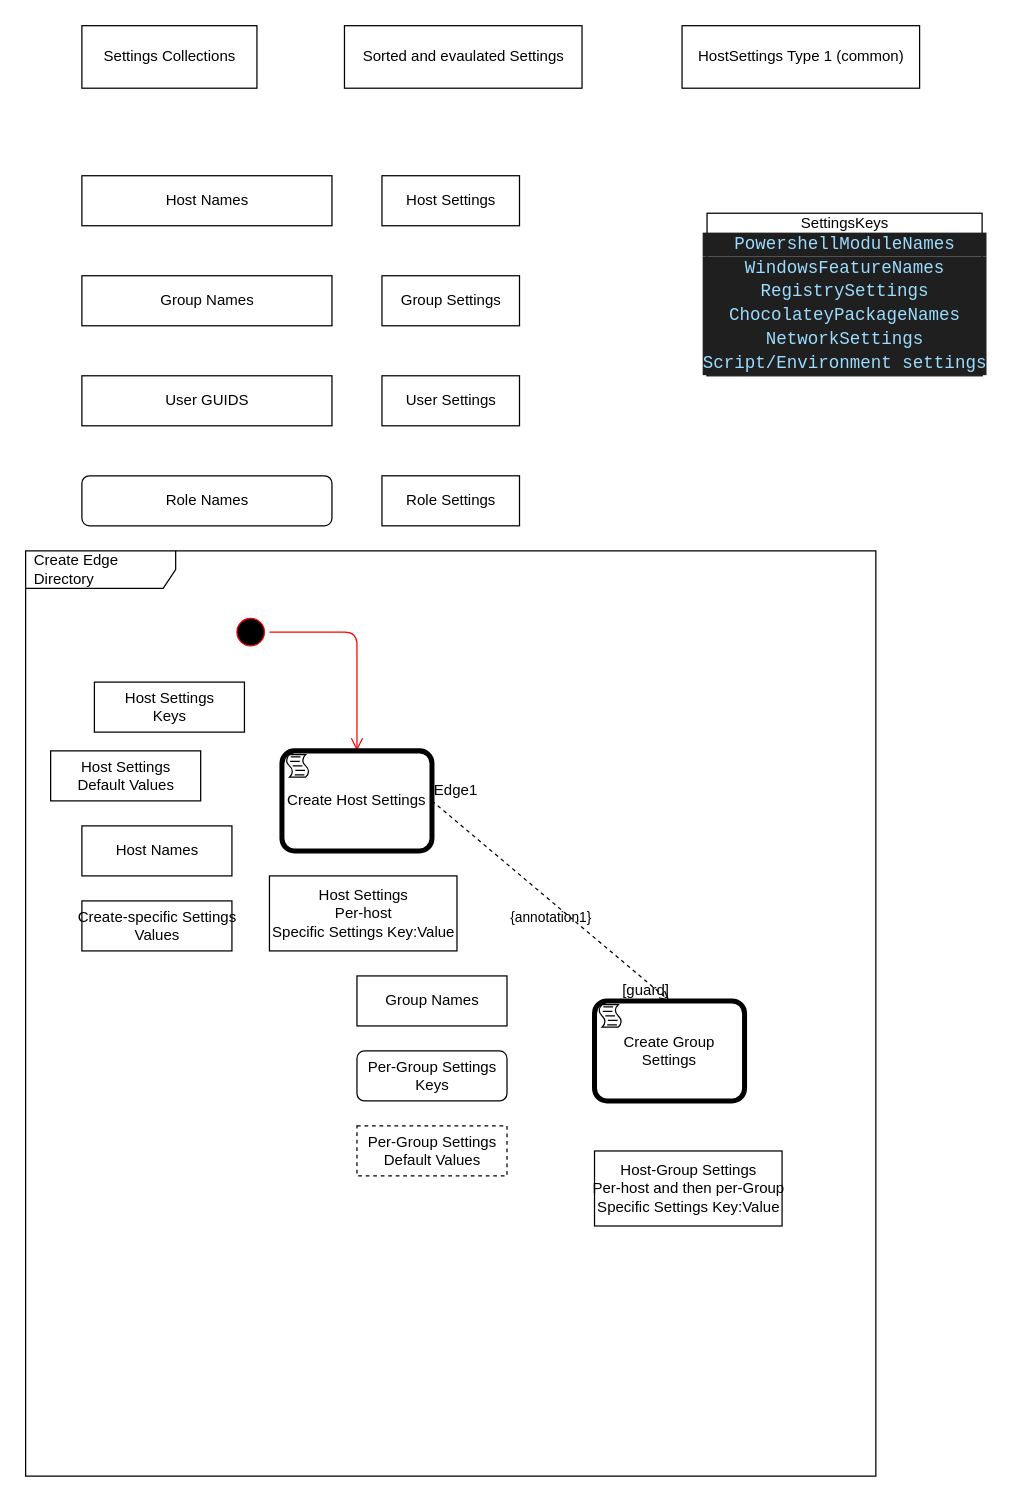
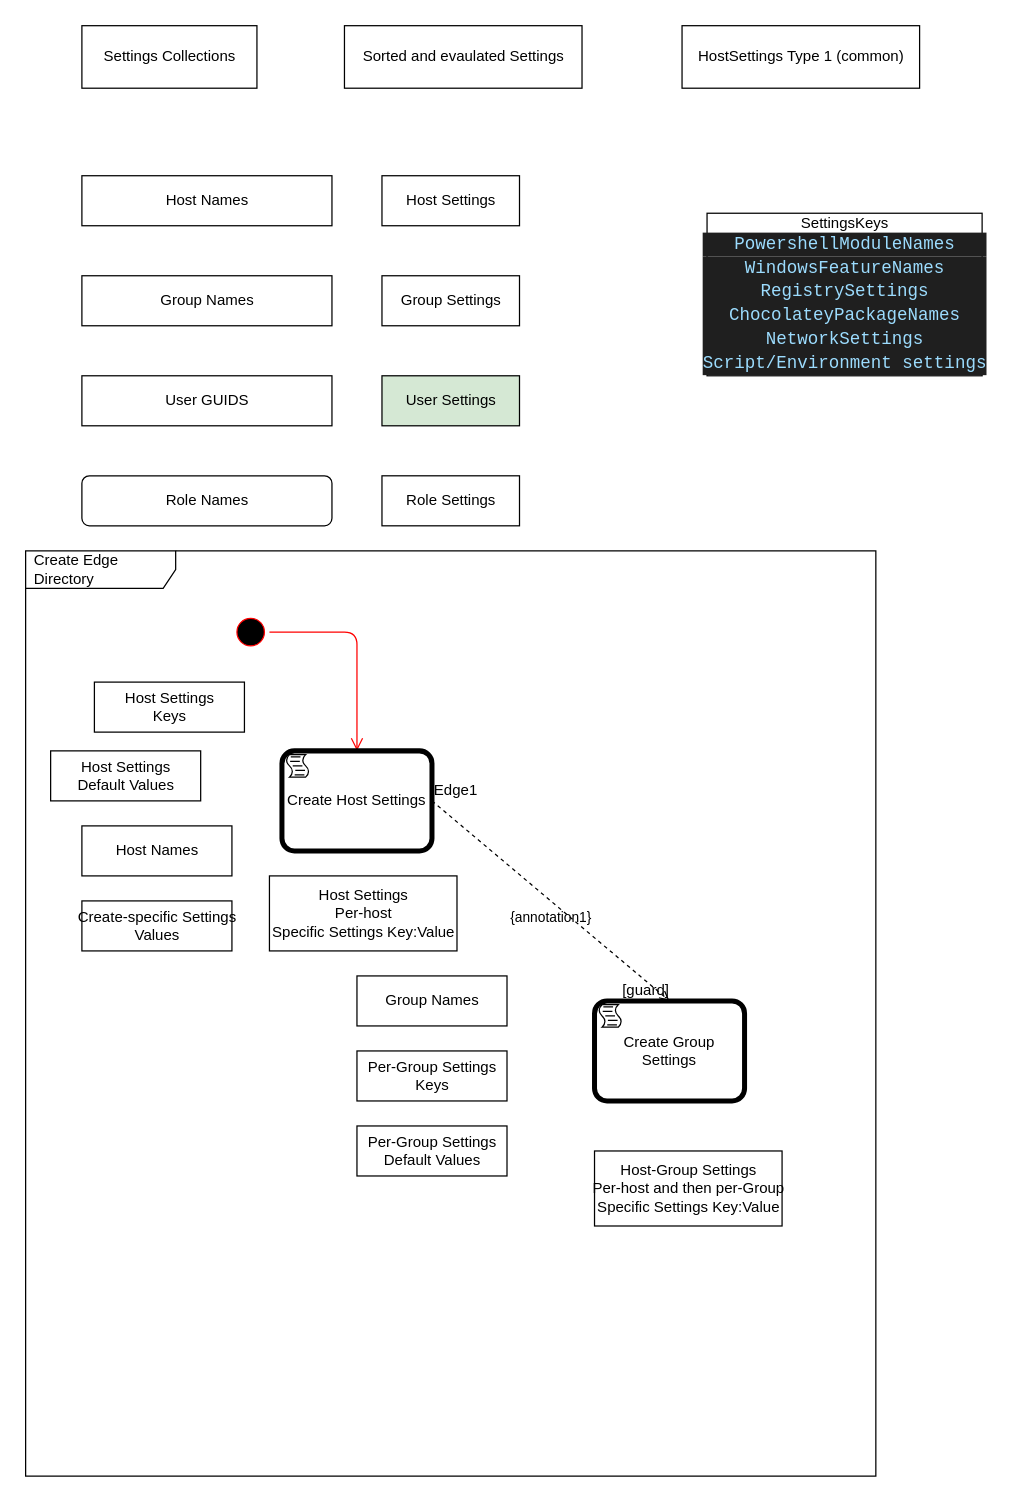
node "User Settings": fillcolor #ffffff -> #d5e8d4
node "Per-Group Settings Keys": shape rounded rectangle -> rectangle
node "Per-Group Settings Default Values": style dashed -> solid
